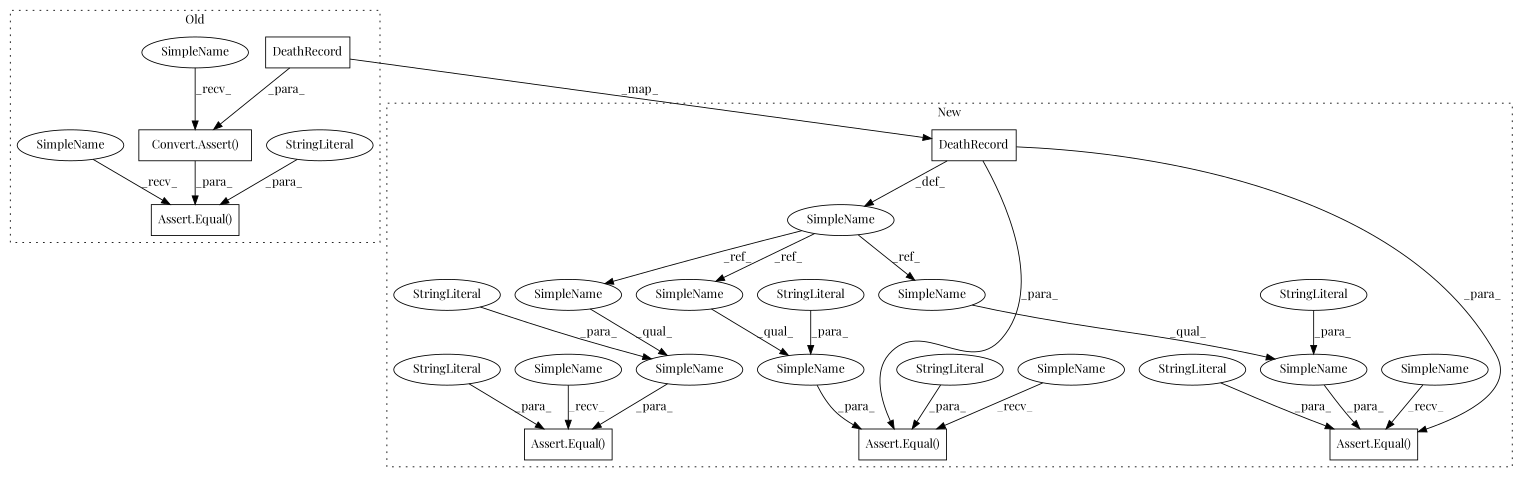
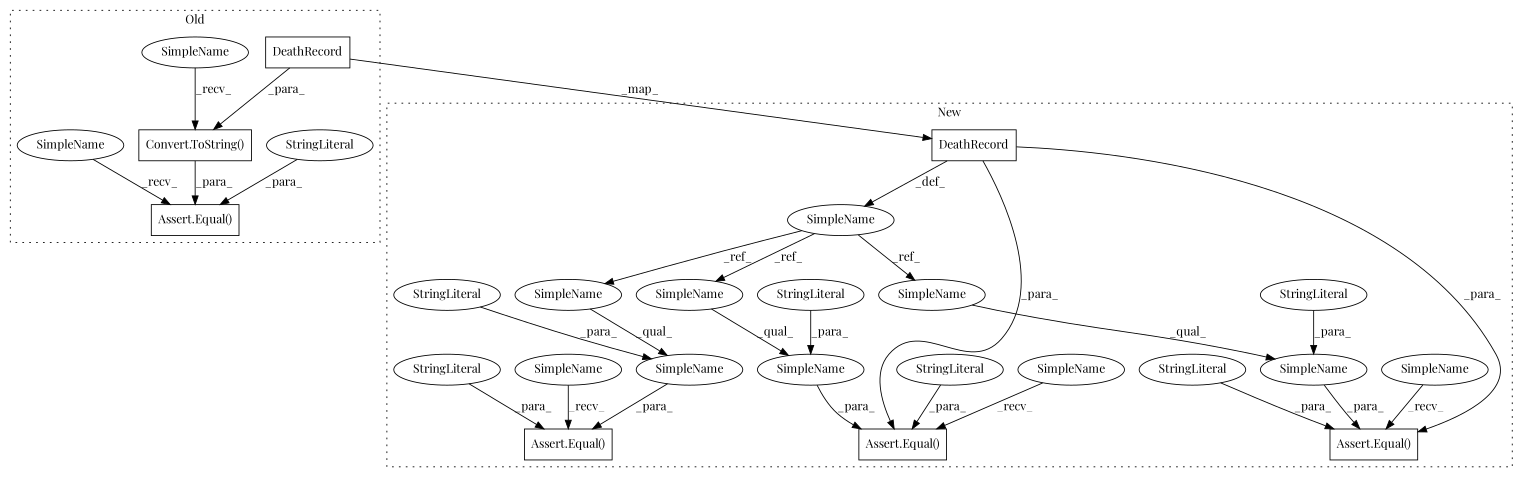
node "Convert.Assert()": label "Convert.Assert()" -> "Convert.ToString()"
